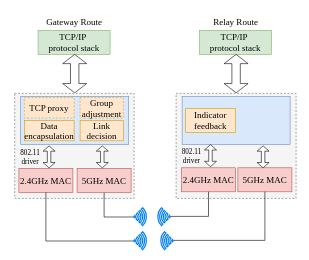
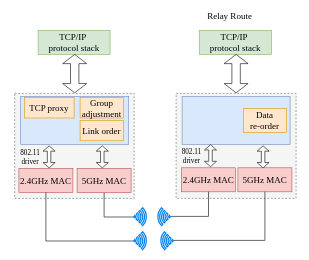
node "Gateway Route": removed
node "Relay Route": moved (236, 21) -> (230, 15)
node "TCP proxy": style dashed -> solid
node "Group adjustment": style dashed -> solid
node "Indicator feedback": removed
node "Data re-order": added
node "Data encapsulation": removed
node "Link decision": label "Link decision" -> "Link order"
